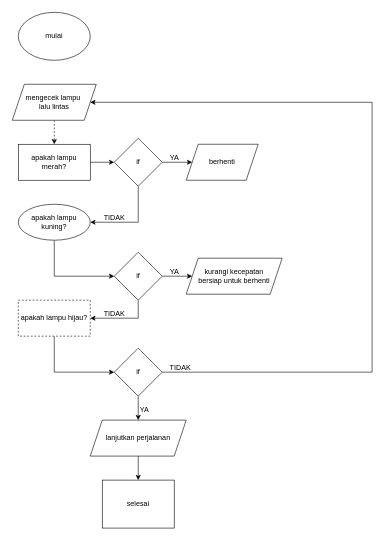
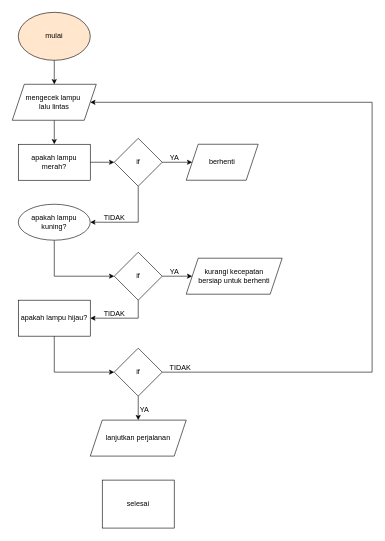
node "mulai": fillcolor #ffffff -> #ffe6cc
edge "mulai" -> "mengecek lampu lalu lintas": added
edge "mengecek lampu lalu lintas" -> "apakah lampu merah?": style dashed -> solid
node "apakah lampu hijau?": style dashed -> solid
edge "lanjutkan perjalanan" -> "selesai": removed
